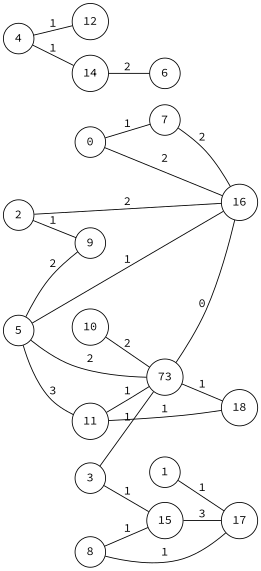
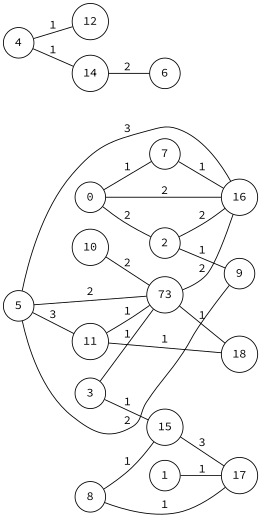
edge "7" -- "16": label "2" -> "1"
edge "0" -- "2": added, label "2"
edge "16" -- "5": label "1" -> "3"
edge "16" -- "73": label "0" -> "2"
